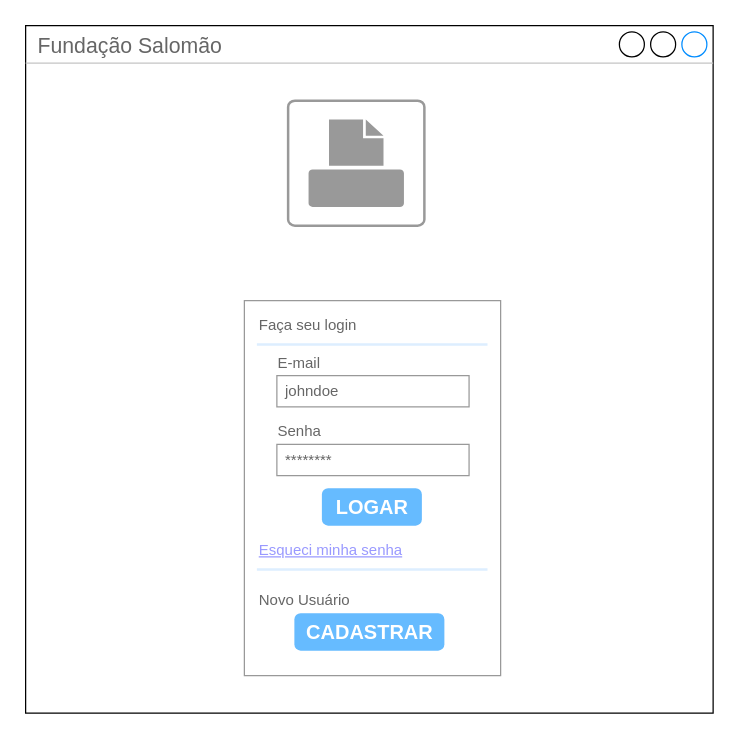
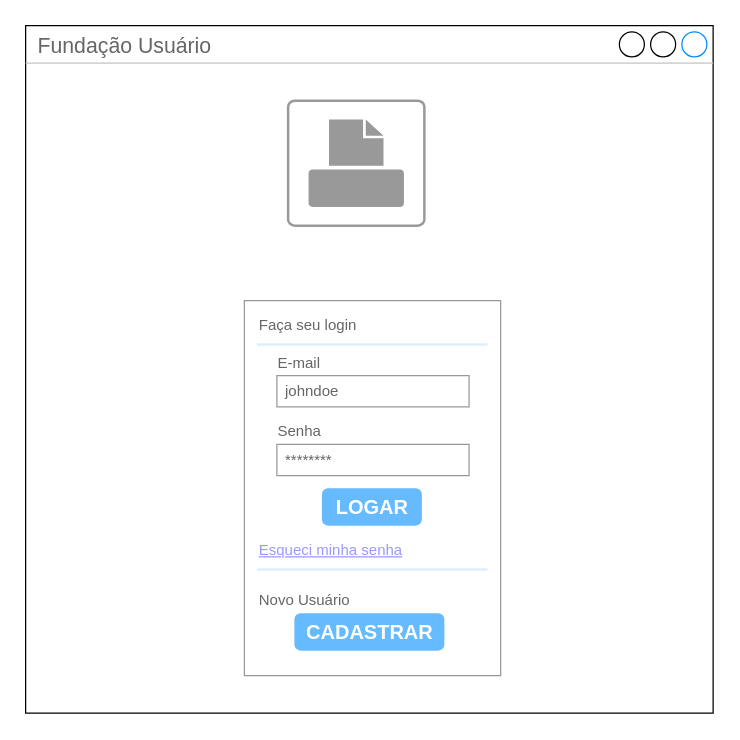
node "Fundação Salomão": label "Fundação Salomão" -> "Fundação Usuário"
